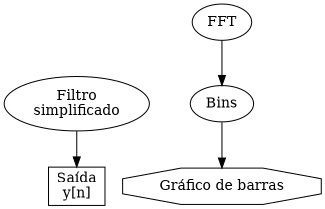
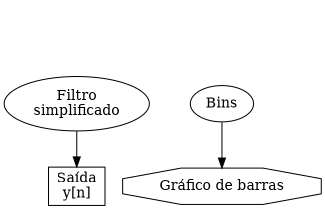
node "FFT": removed
